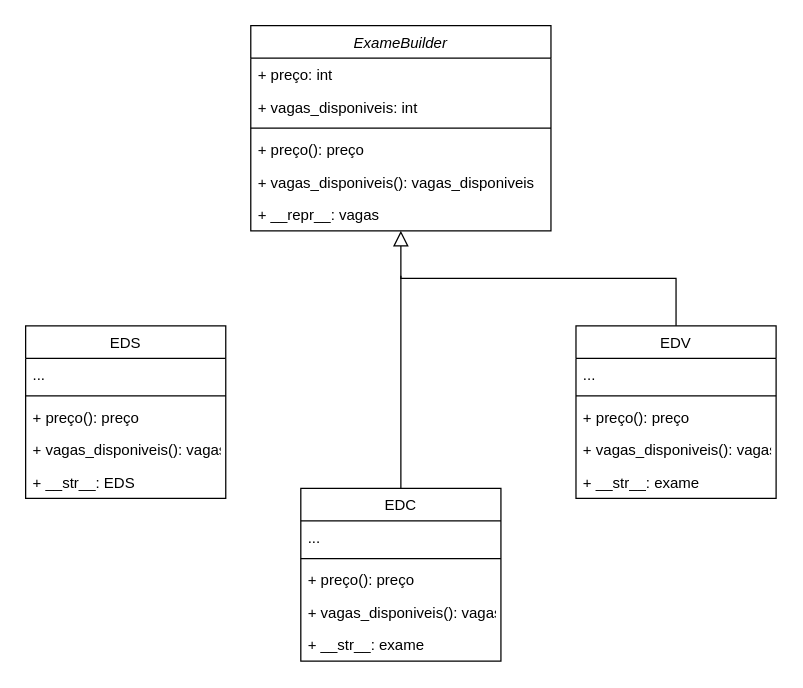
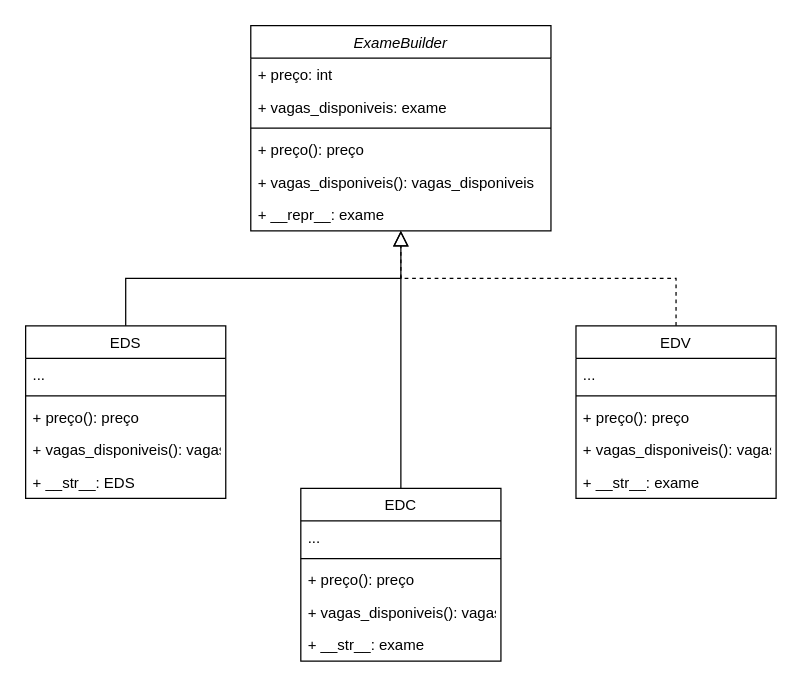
node "+ vagas_disponiveis: int": label "+ vagas_disponiveis: int" -> "+ vagas_disponiveis: exame"
node "+ __repr__: vagas": label "+ __repr__: vagas" -> "+ __repr__: exame"
edge "EDS" -> "ExameBuilder": added
edge "EDV" -> "ExameBuilder": style solid -> dashed
